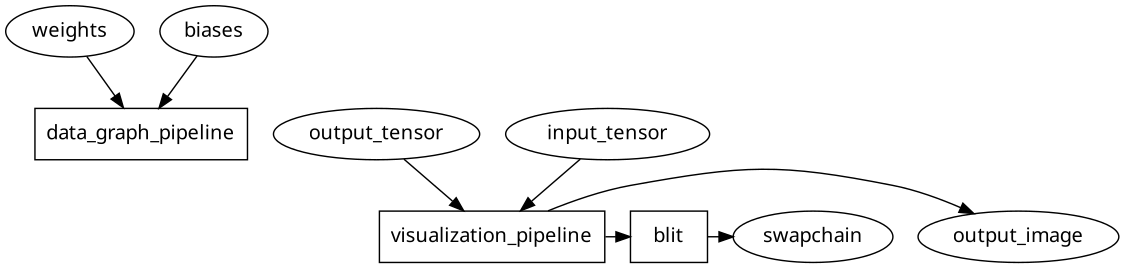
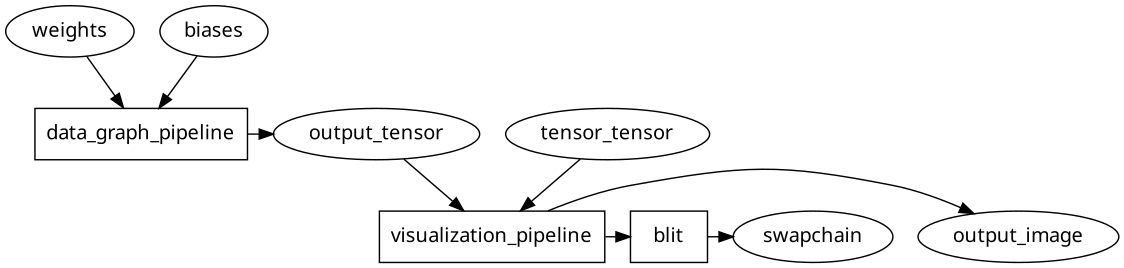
edge "data_graph_pipeline" -> "output_tensor": added
node "input_tensor": label "input_tensor" -> "tensor_tensor"
